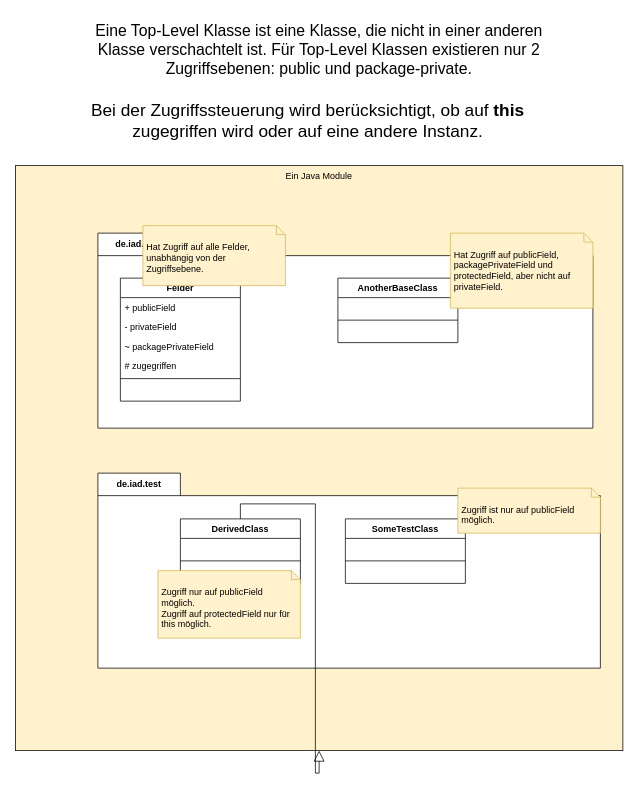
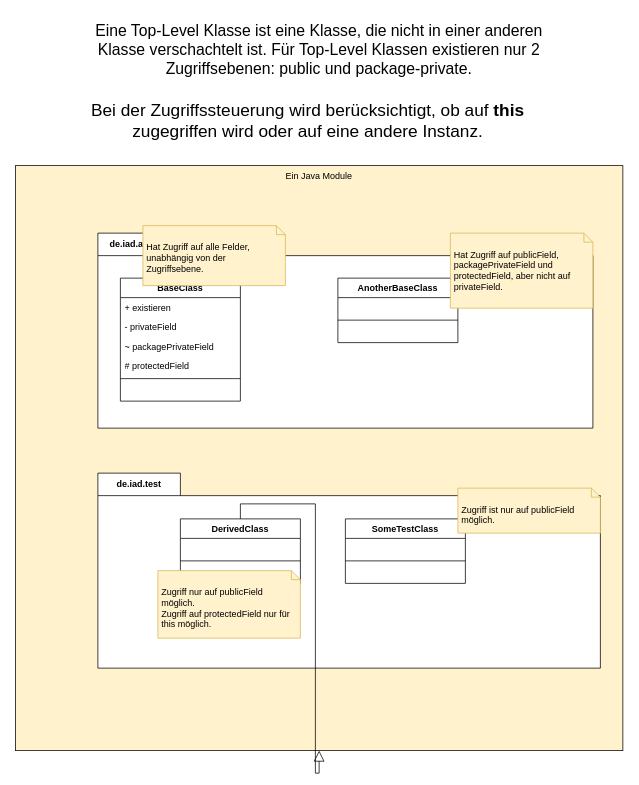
node "de.iad.wird": label "de.iad.wird" -> "de.iad.access"
node "Felder": label "Felder" -> "BaseClass"
node "+ publicField": label "+ publicField" -> "+ existieren"
node "# zugegriffen": label "# zugegriffen" -> "# protectedField"
